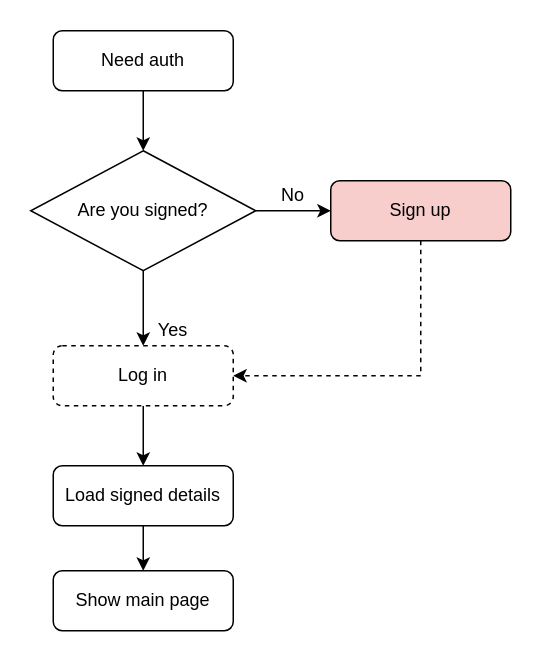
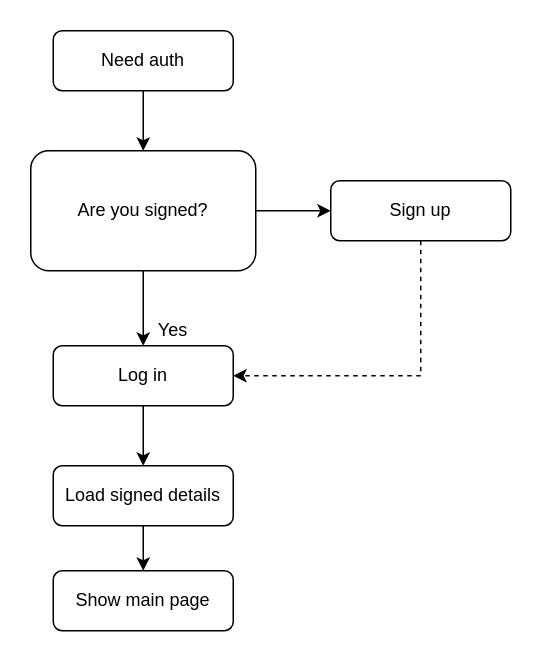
node "No": removed
node "Are you signed?": shape diamond -> rounded rectangle
node "Sign up": fillcolor #f8cecc -> #ffffff
node "Log in": style dashed -> solid
